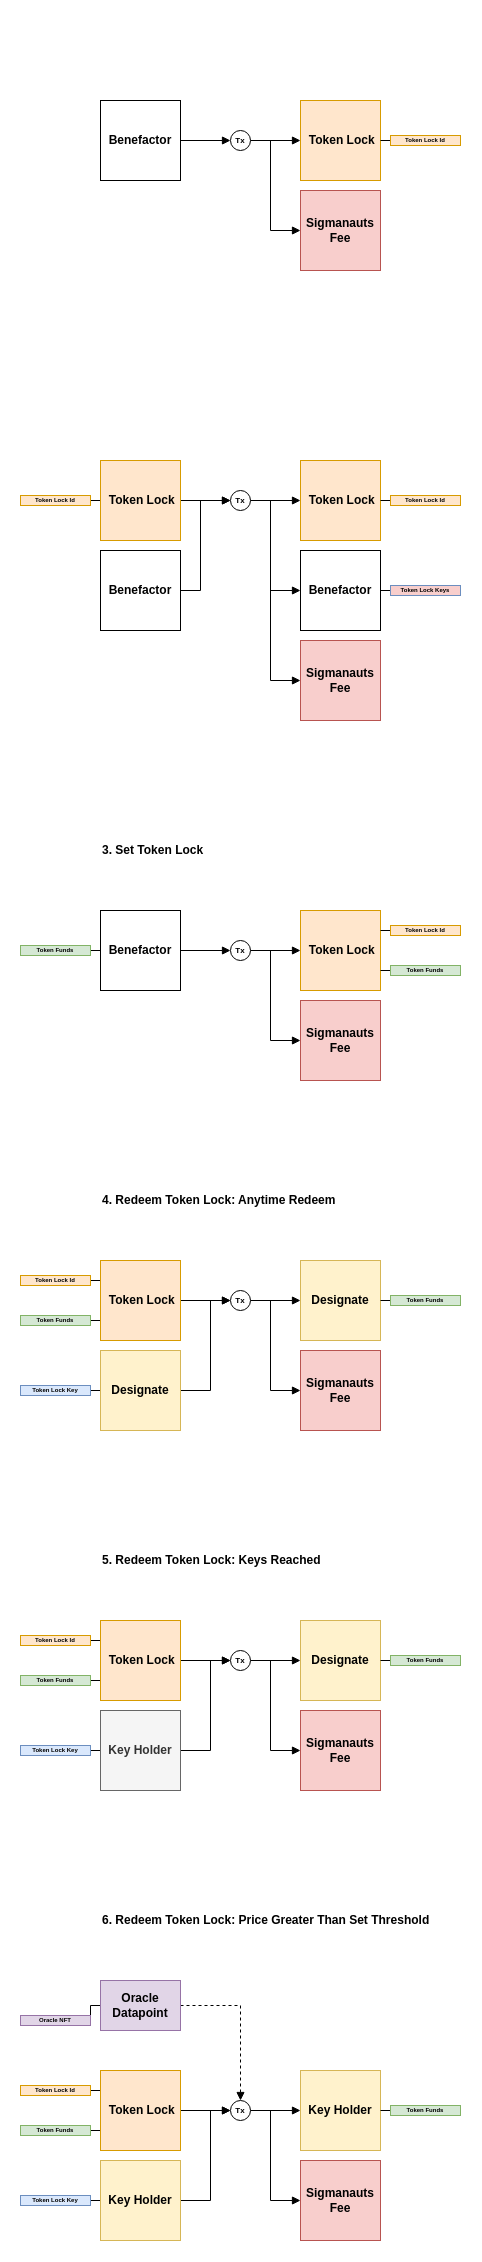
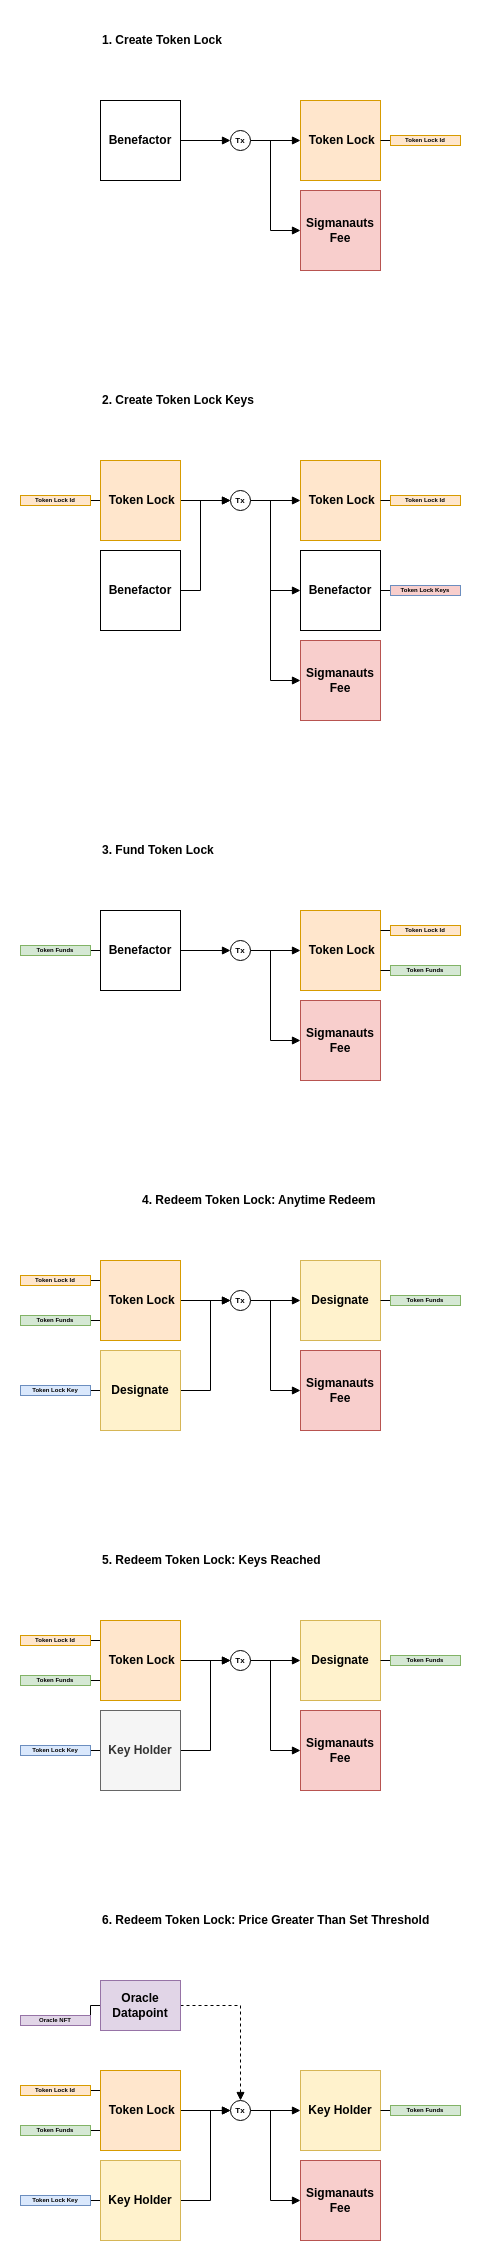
node "1. Create Token Lock": added
node "2. Create Token Lock Keys": added
node "3. Set Token Lock": label "3. Set Token Lock" -> "3. Fund Token Lock"
node "4. Redeem Token Lock: Anytime Redeem": moved (256, 1201) -> (296, 1201)
